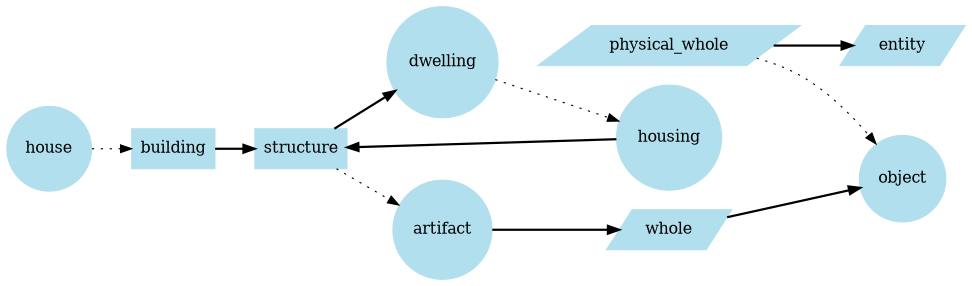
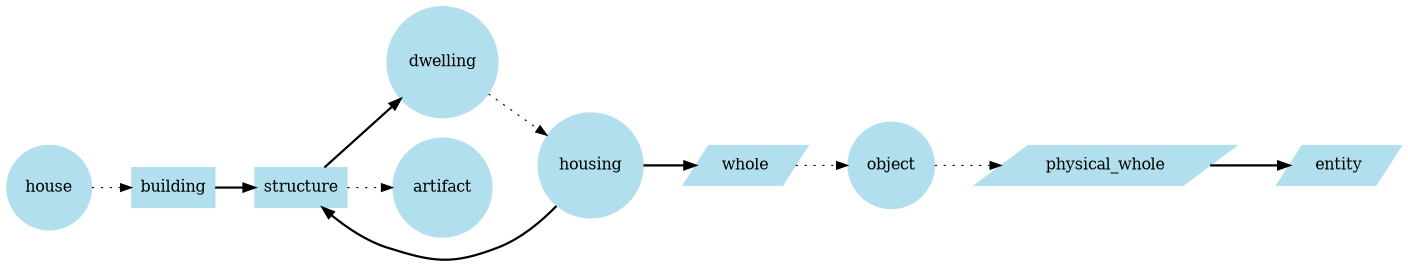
edge "physical_whole" -> "object": reversed
edge "whole" -> "object": style bold -> dotted
edge "artifact" -> "whole": now "housing" -> "whole"
